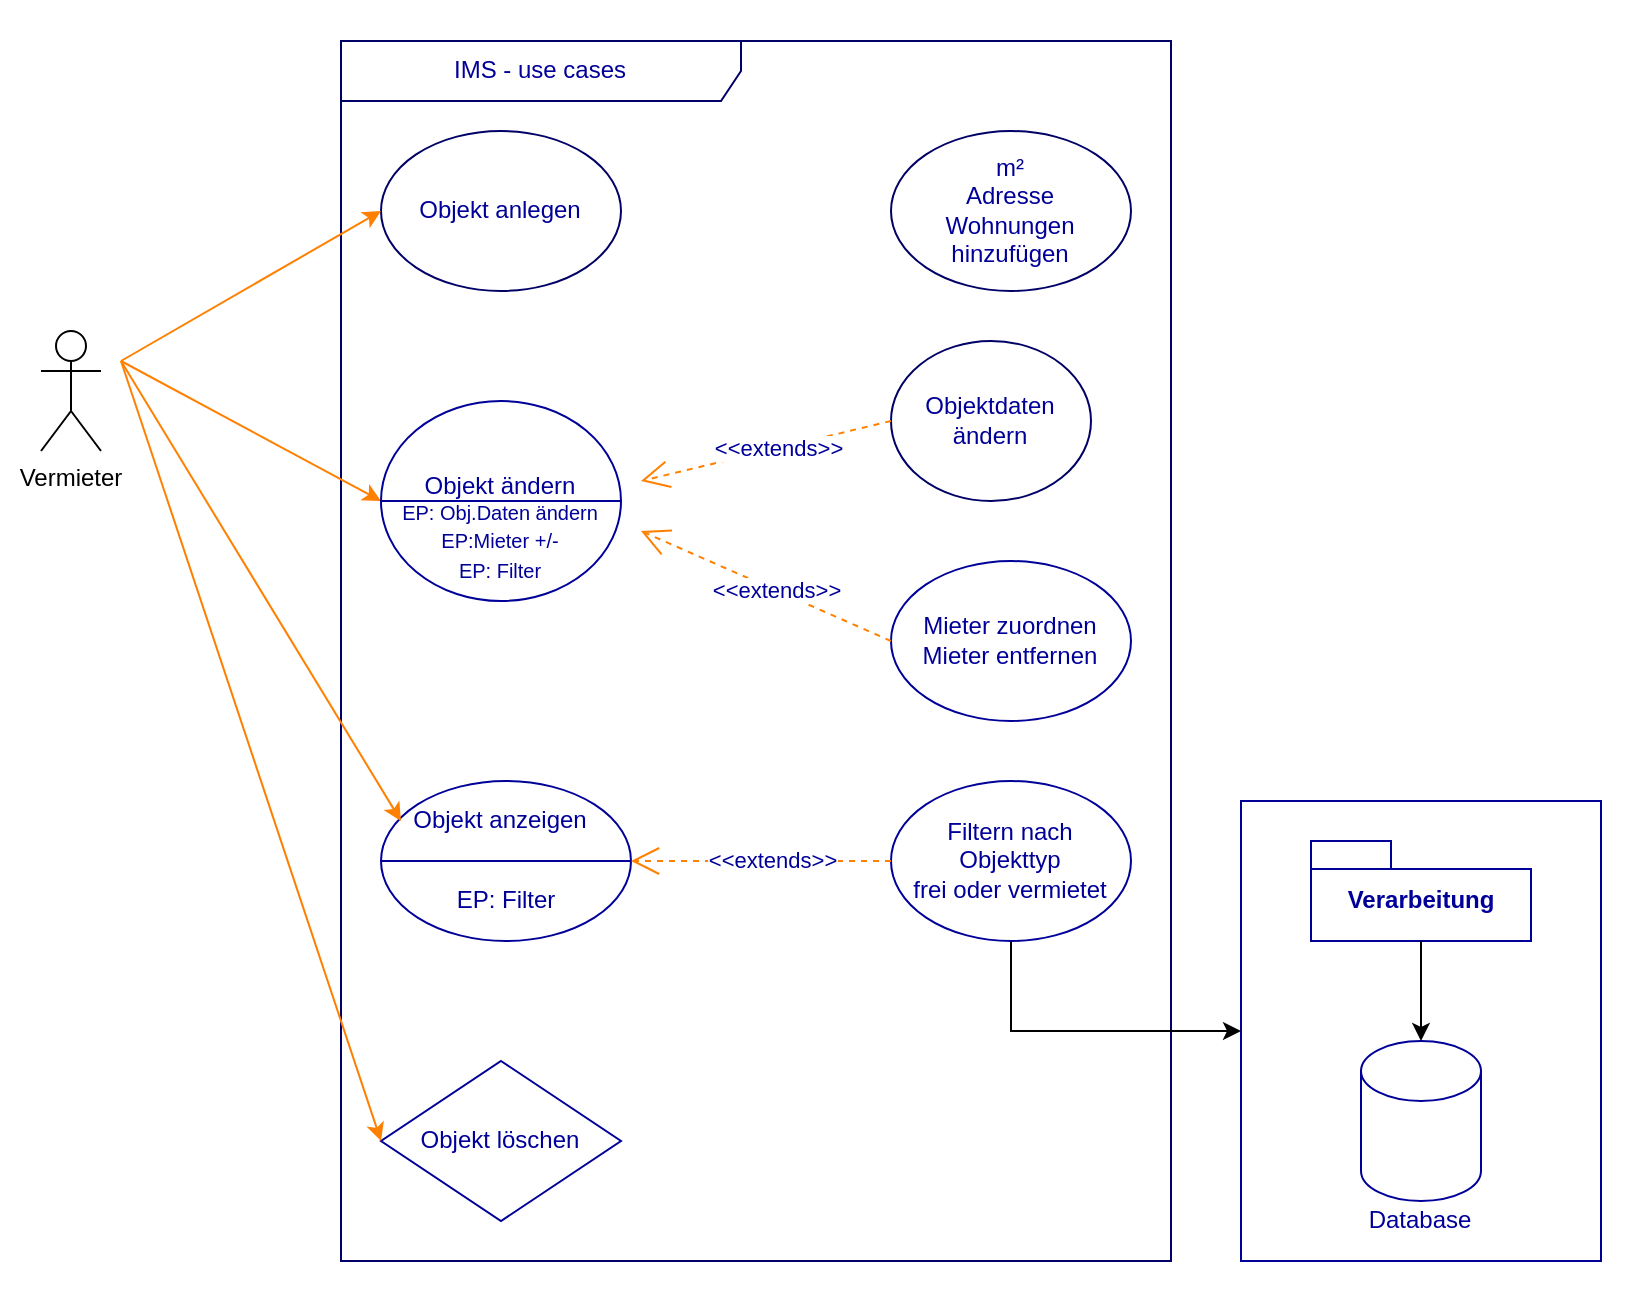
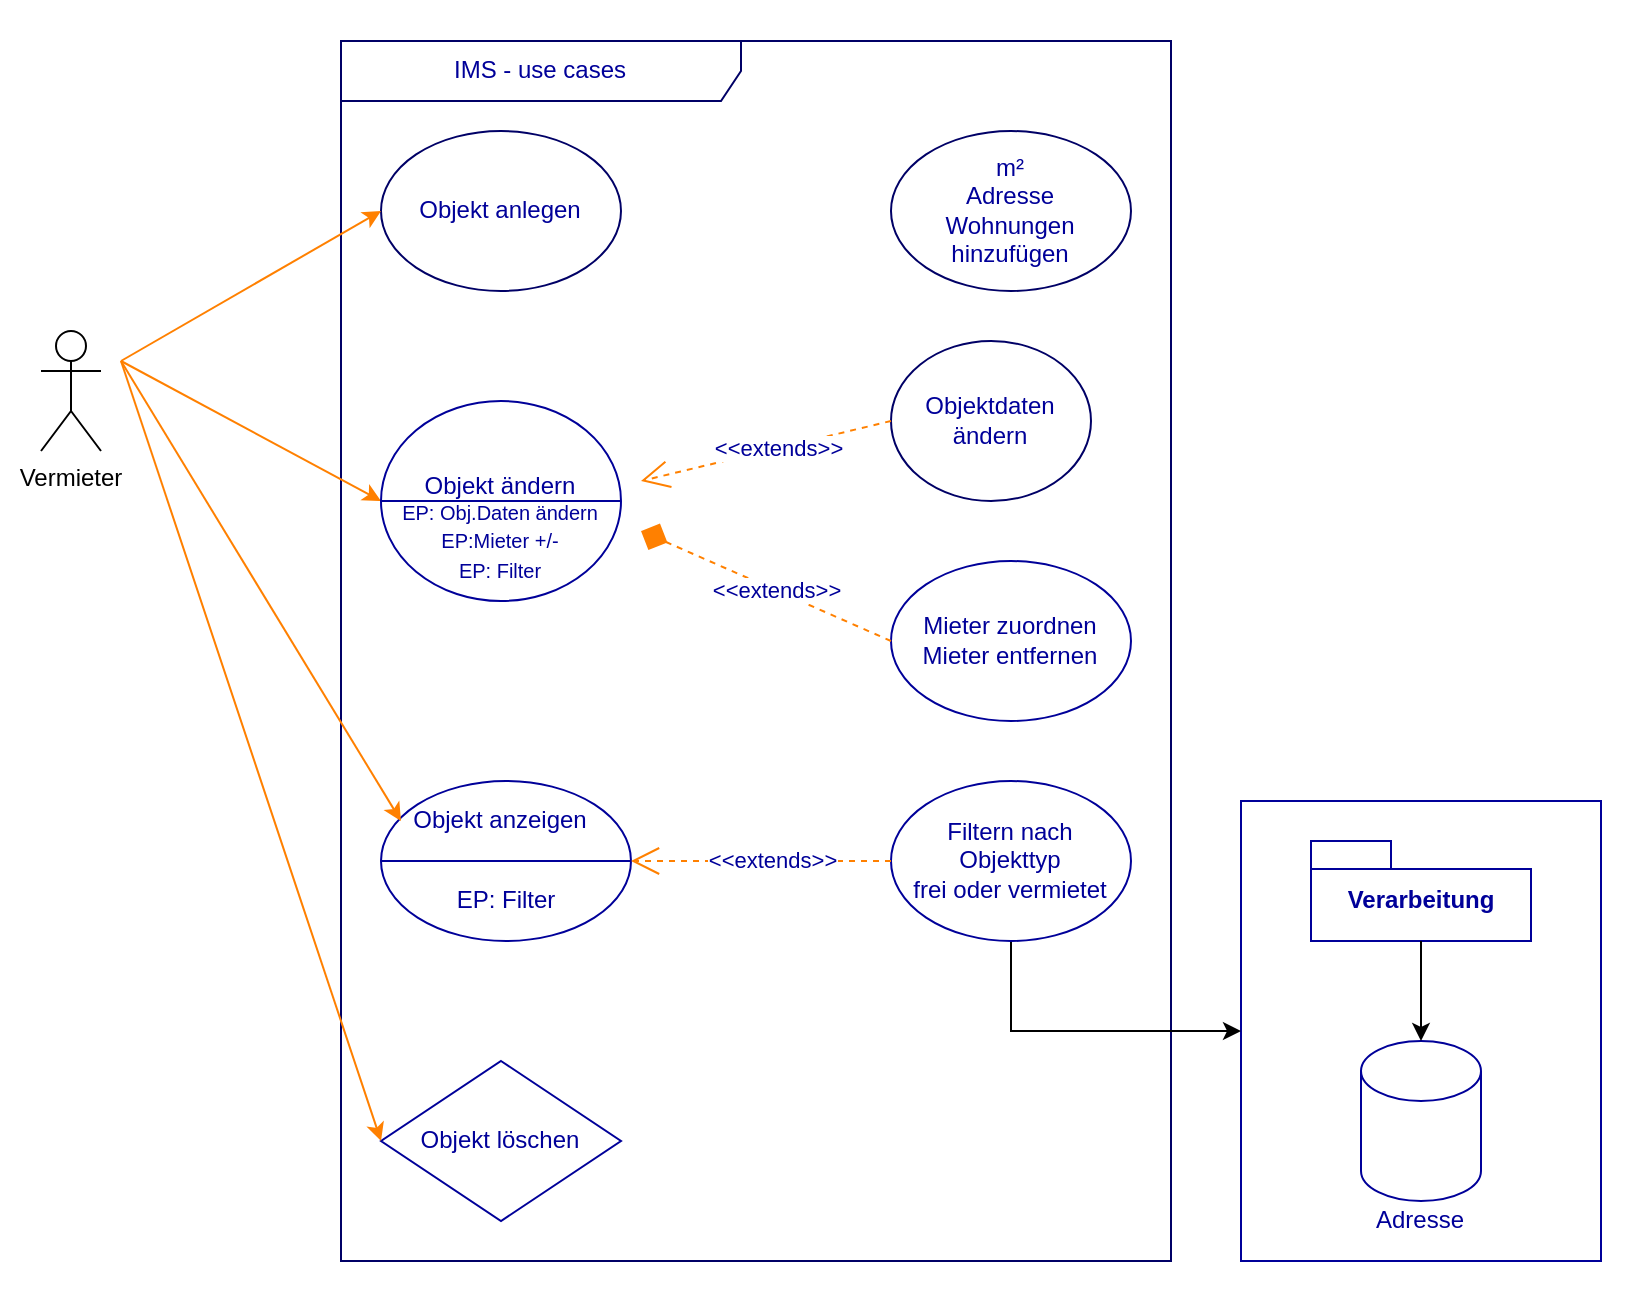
edge "Mieter zuordnen Mieter entfernen" -> "EP: Obj.Daten ändern EP:Mieter +/- EP: Filter": arrowhead open -> diamond
node "Database": label "Database" -> "Adresse"
